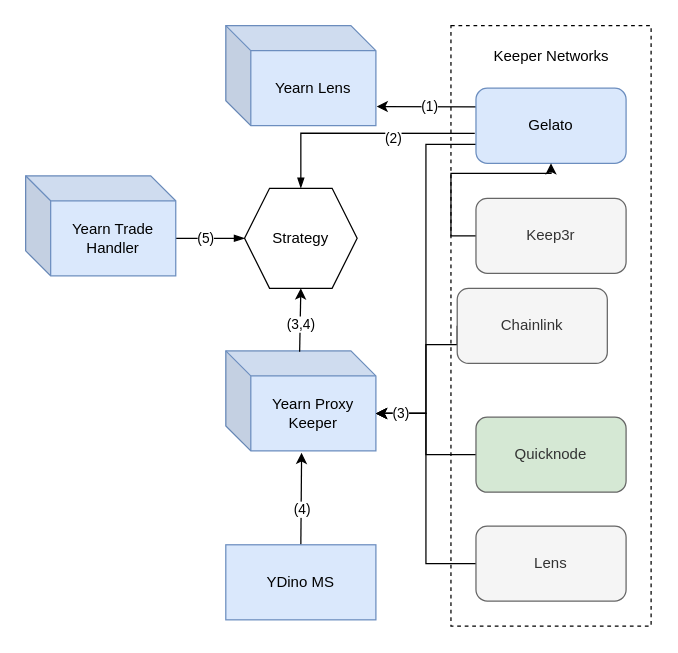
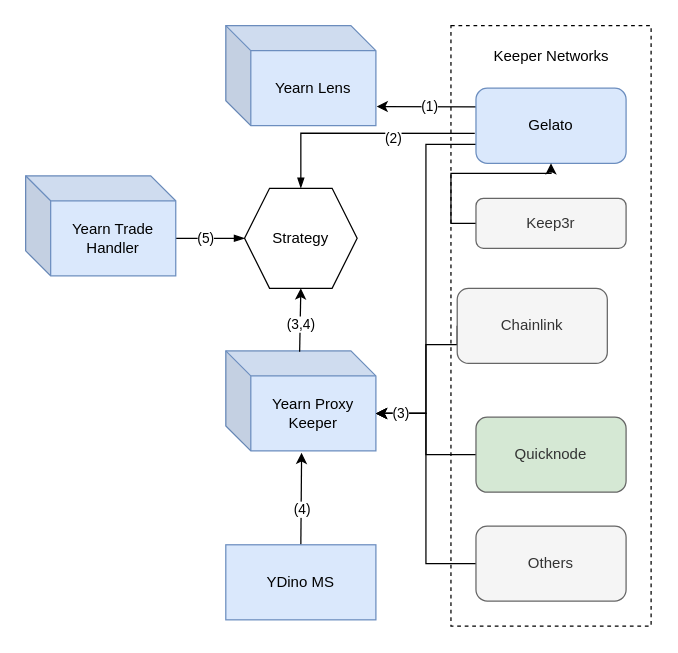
node "Keep3r": size 150x75 -> 150x50
node "Lens": label "Lens" -> "Others"
